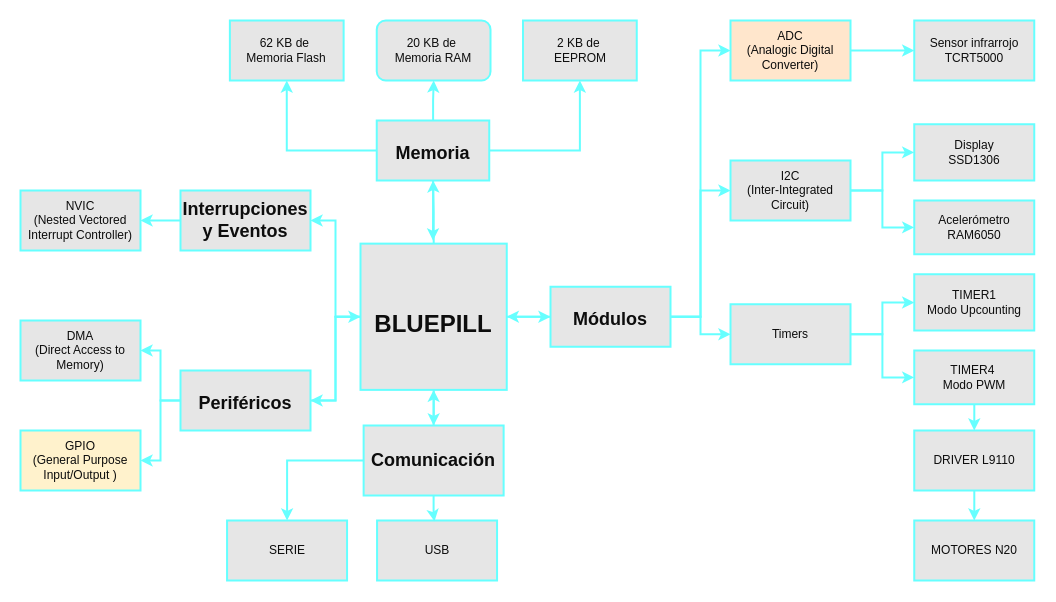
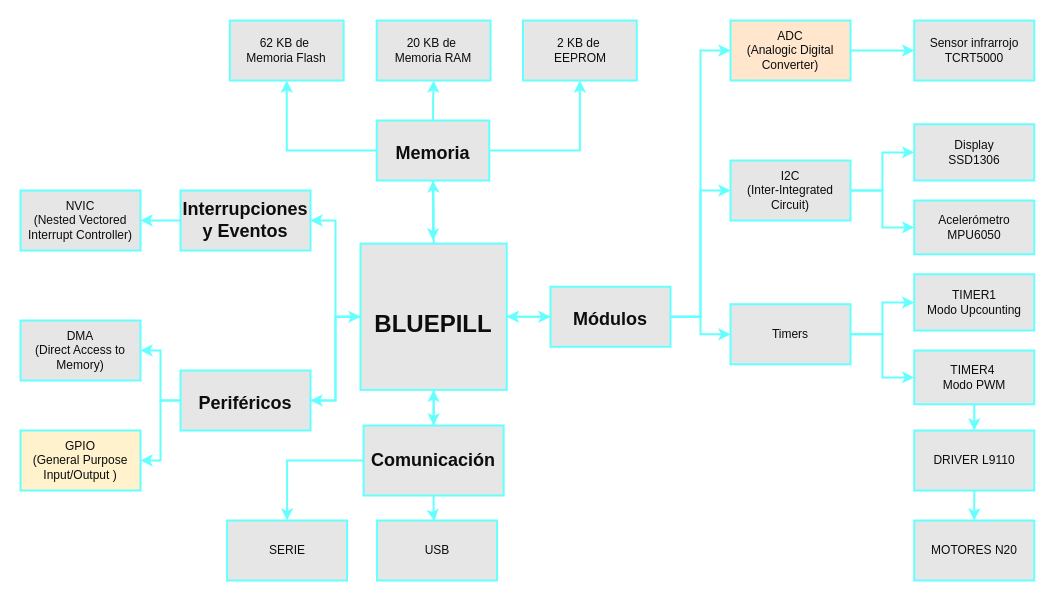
node "20 KB de Memoria RAM": shape rounded rectangle -> rectangle
node "Acelerómetro RAM6050": label "Acelerómetro RAM6050" -> "Acelerómetro MPU6050"
